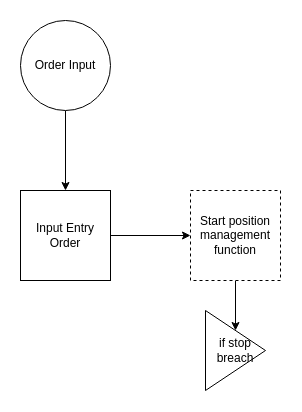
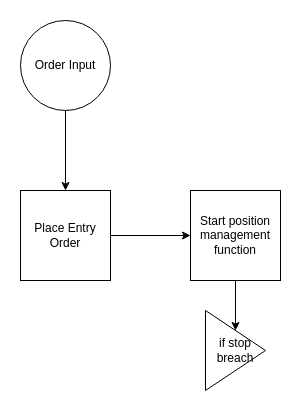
node "Input Entry Order": label "Input Entry Order" -> "Place Entry Order"
node "Start position management function": style dashed -> solid
